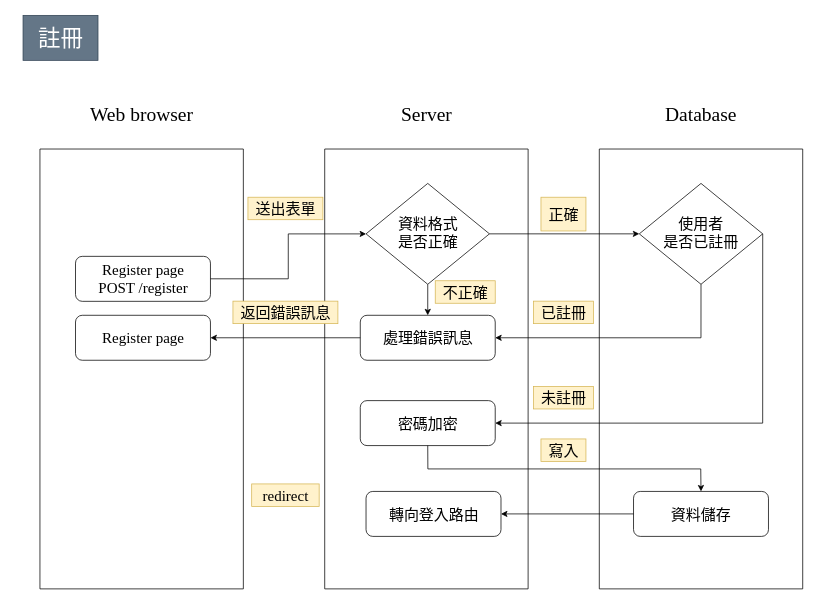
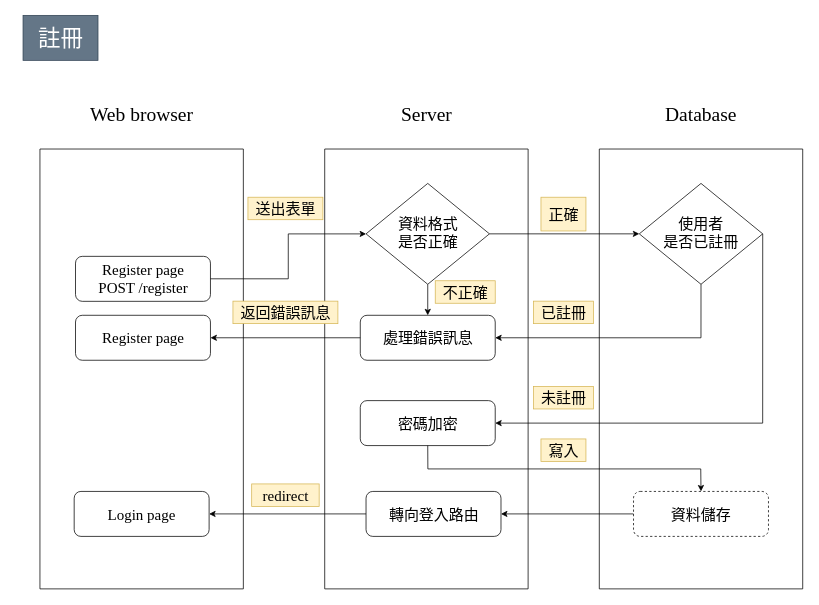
node "Login page": added
edge "轉向登入路由" -> "Login page": added
node "資料儲存": style solid -> dashed
